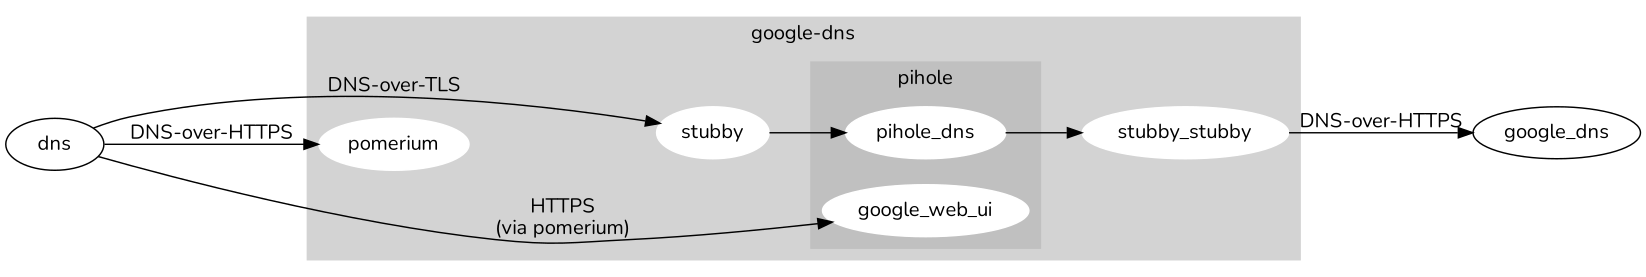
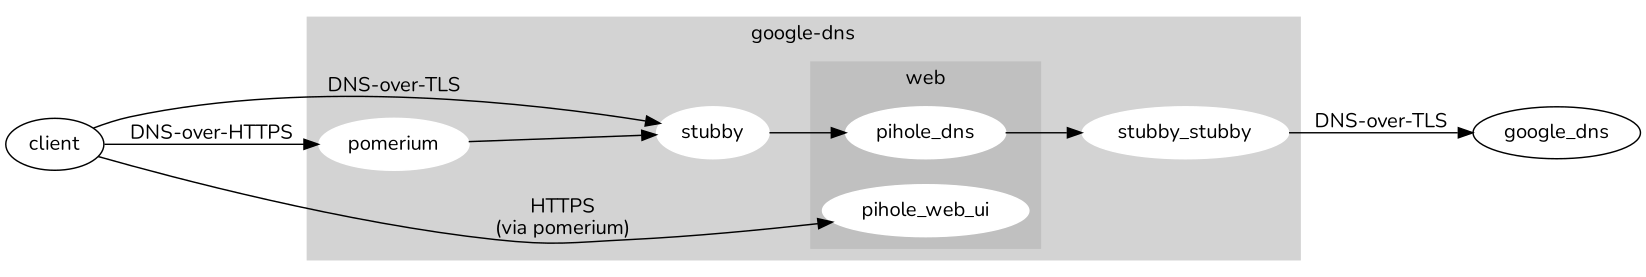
cluster "pihole": label "pihole" -> "web"
edge "stubby_stubby" -> "google_dns": label "DNS-over-HTTPS" -> "DNS-over-TLS"
edge "pomerium" -> "stubby": added
node "dns": label "dns" -> "client"
node "google_web_ui": label "google_web_ui" -> "pihole_web_ui"
